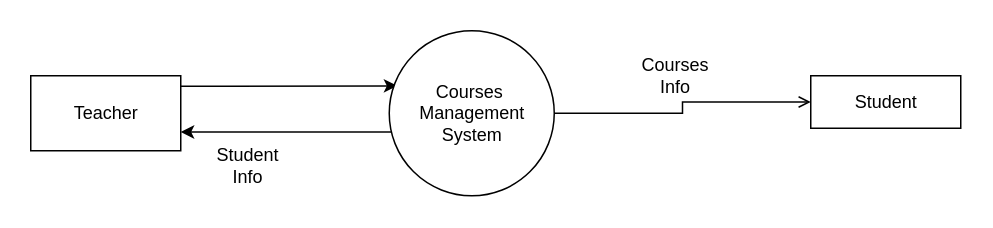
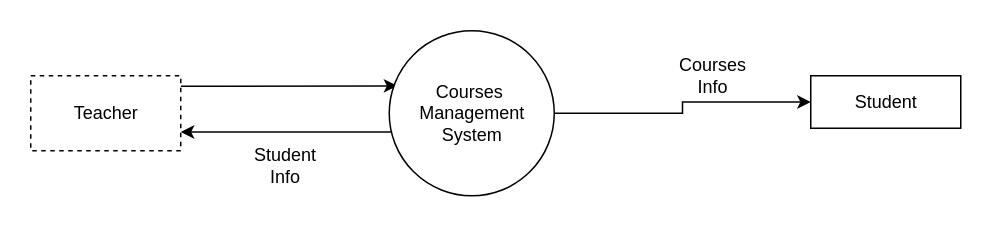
node "Courses Info": moved (676, 76) -> (713, 76)
edge "Courses Management System" -> "Student": arrowhead open -> classic
node "Teacher": style solid -> dashed
node "Student Info": moved (248, 166) -> (286, 166)
